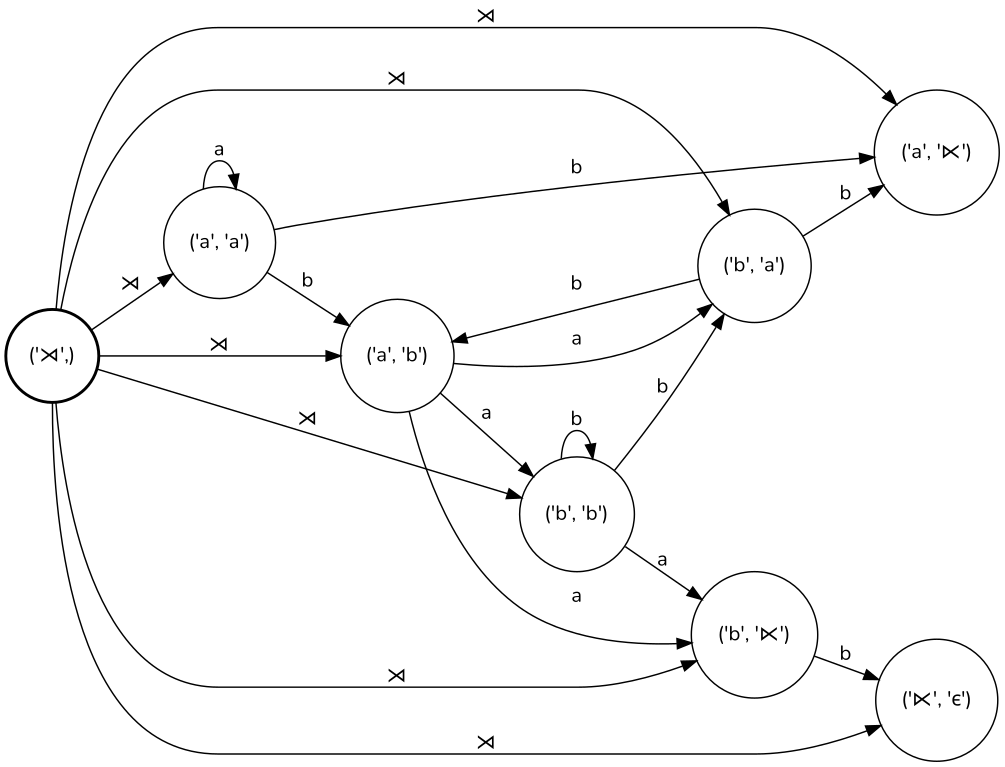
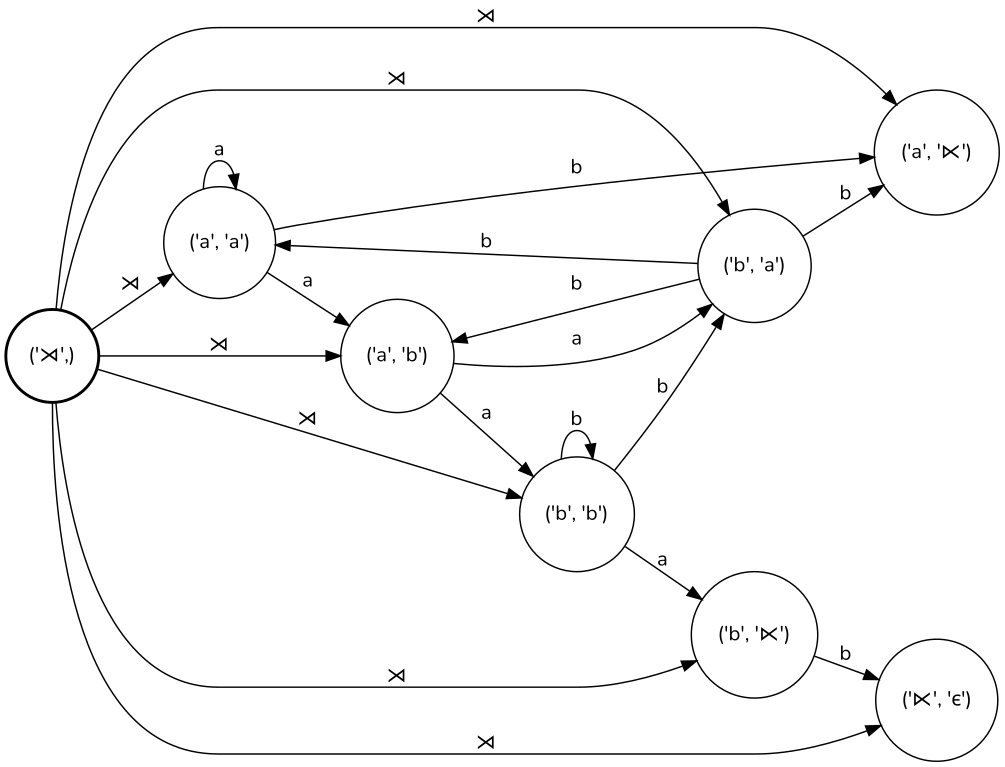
edge "('b', 'a')" -> "('a', 'a')": added, label "b"
edge "('a', 'a')" -> "('a', 'b')": label "b" -> "a"
edge "('a', 'b')" -> "('b', '⋉')": removed, label "a"
